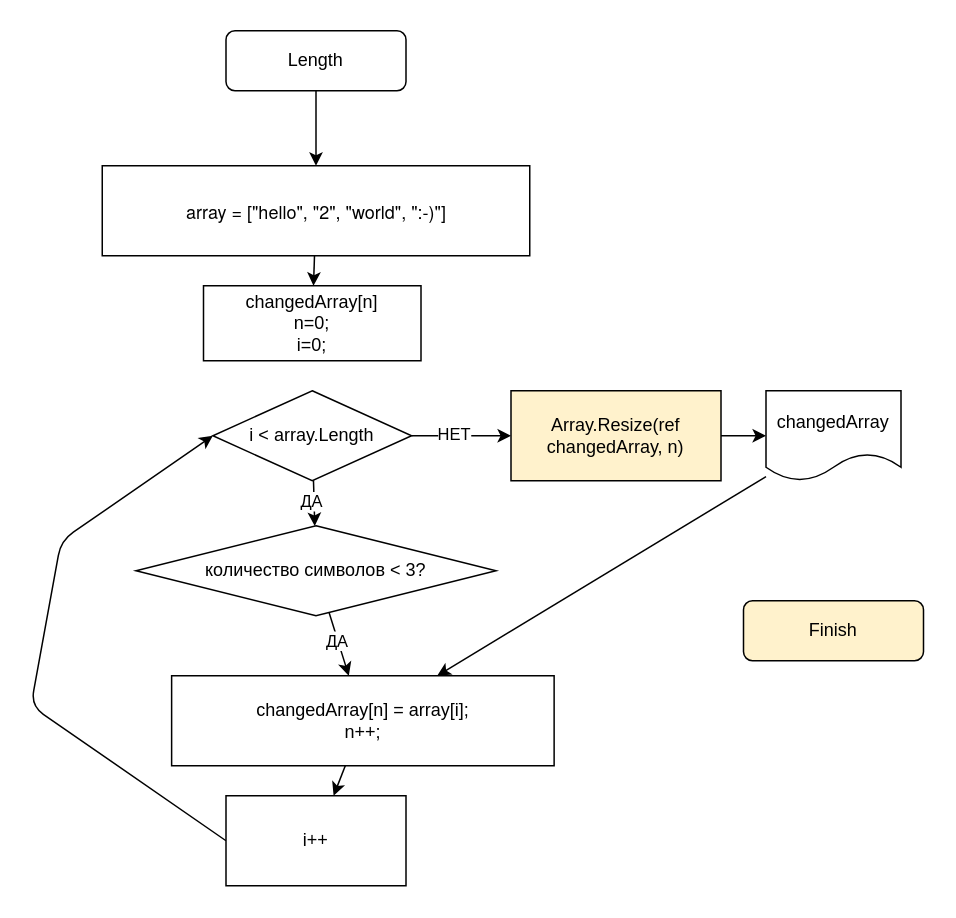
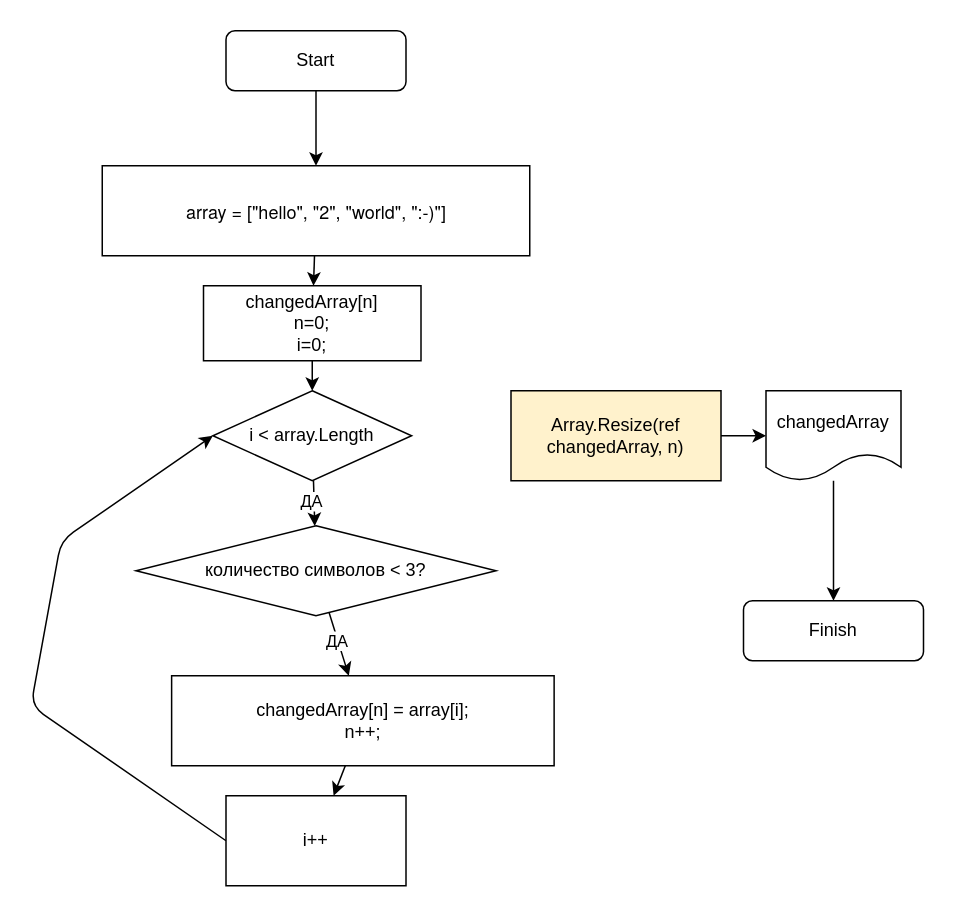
node "Length": label "Length" -> "Start"
edge "changedArray[n] n=0; i=0;" -> "i < array.Length": added
edge "i < array.Length" -> "Array.Resize(ref changedArray, n)": removed, label "НЕТ"
edge "changedArray" -> "changedArray[n] = array[i]; n++;": now "changedArray" -> "Finish"
node "Finish": fillcolor #fff2cc -> #ffffff
